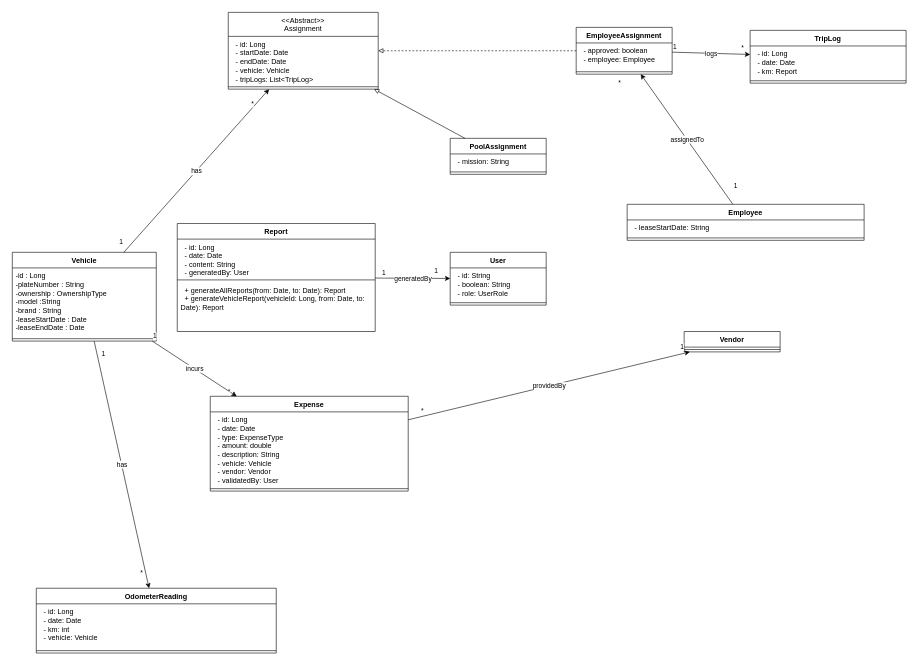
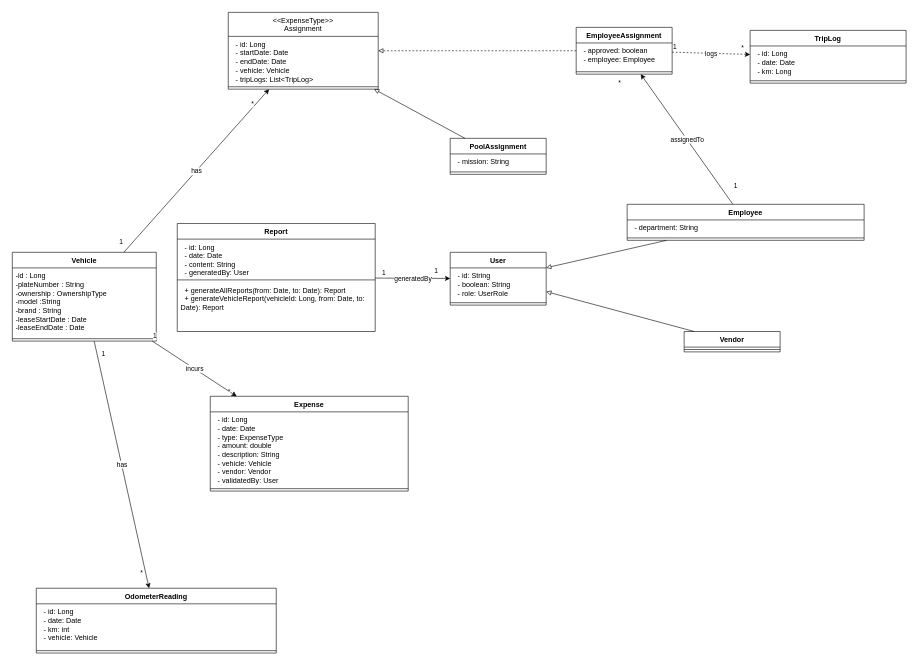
node "<<Abstract>> Assignment": label "<<Abstract>> Assignment" -> "<<ExpenseType>> Assignment"
edge "EmployeeAssignment" -> "TripLog": style solid -> dashed
node "- id: Long - date: Date - km: Report": label "- id: Long - date: Date - km: Report" -> "- id: Long - date: Date - km: Long"
node "- leaseStartDate: String": label "- leaseStartDate: String" -> "- department: String"
edge "Employee" -> "User": added
edge "Vendor" -> "User": added
edge "Expense" -> "Vendor": removed, labels "*", "providedBy", "1"
